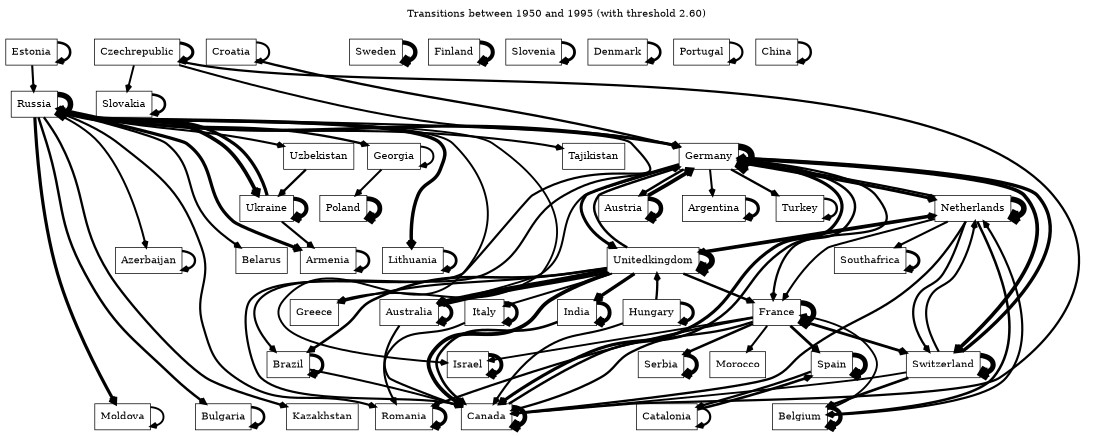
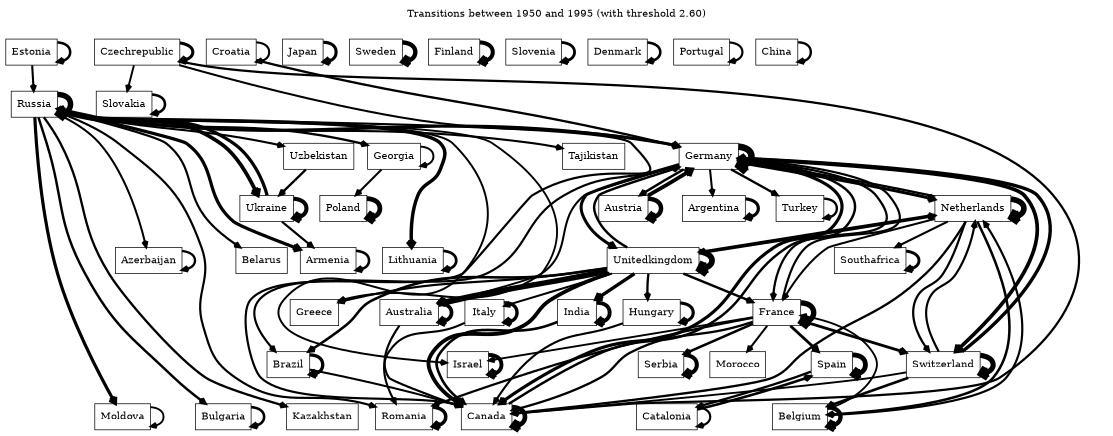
node "Japan": added
edge "France" -> "Germany": added
edge "Hungary" -> "Unitedkingdom": reversed
